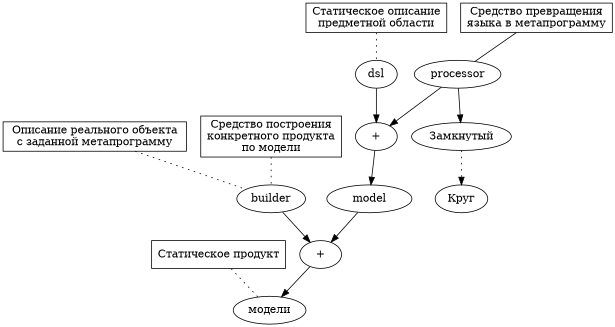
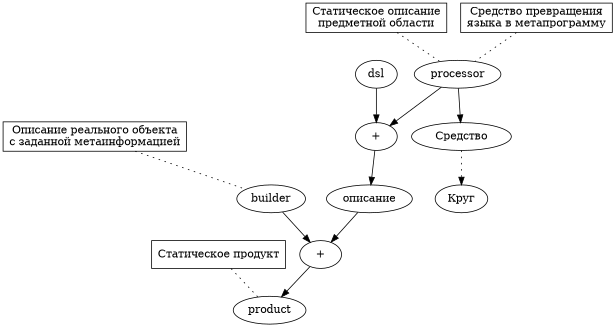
edge "Статическое описание предметной области" -- "dsl": now "Статическое описание предметной области" -- "processor"
edge "Средство превращения языка в метапрограмму" -- "processor": style solid -> dotted
node "Описание реального объекта с заданной метапрограмму": label "Описание реального объекта с заданной метапрограмму" -> "Описание реального объекта с заданной метаинформацией"
node "Средство построения конкретного продукта по модели": removed
node "Замкнутый": label "Замкнутый" -> "Средство"
node "model": label "model" -> "описание"
node "модели": label "модели" -> "product"
